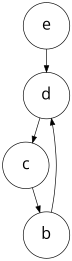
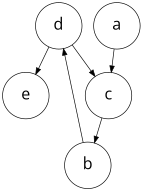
node "a": added
edge "e" -> "d": reversed
